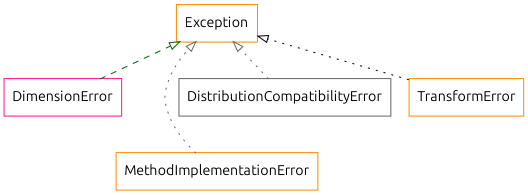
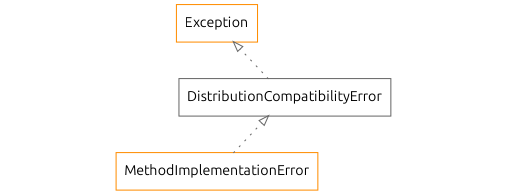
node "DimensionError": removed
node "TransformError": removed
edge "MethodImplementationError" -> "Exception": now "MethodImplementationError" -> "DistributionCompatibilityError"
